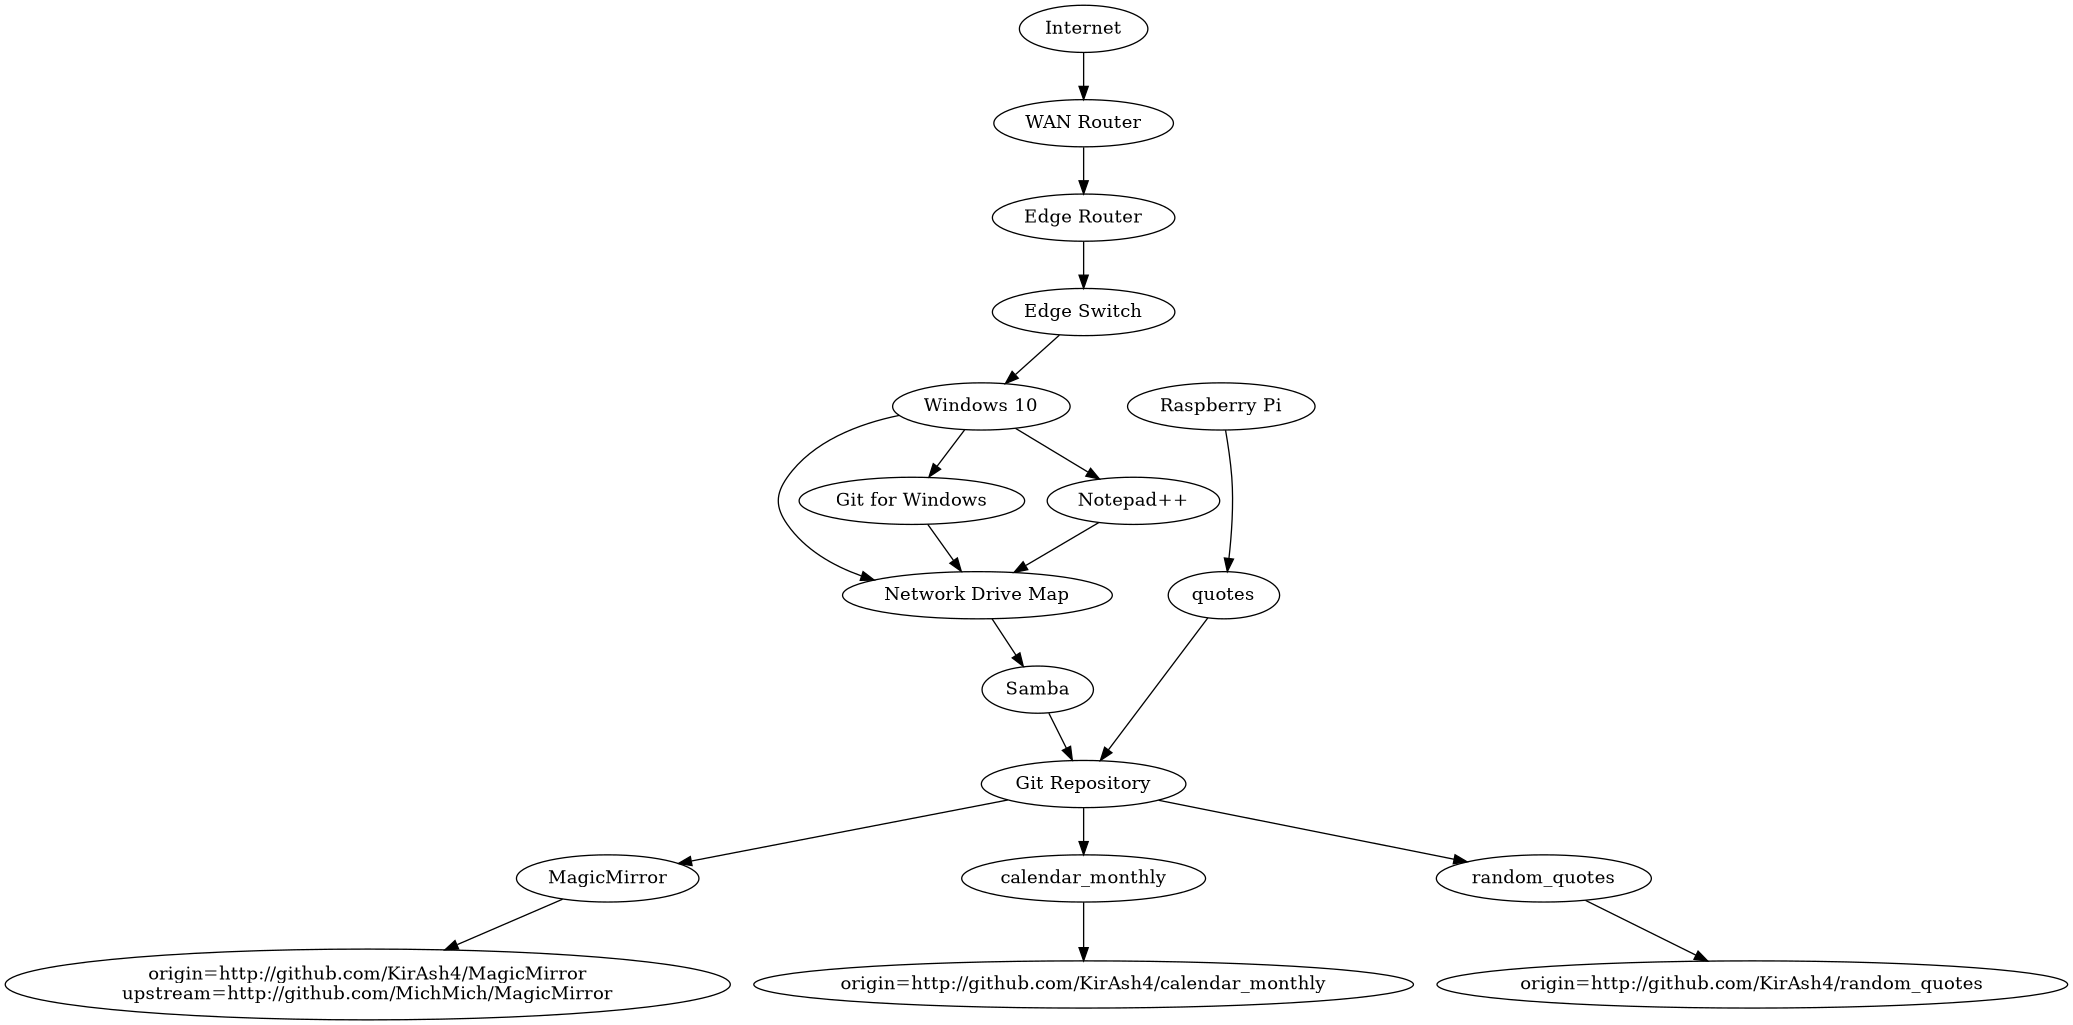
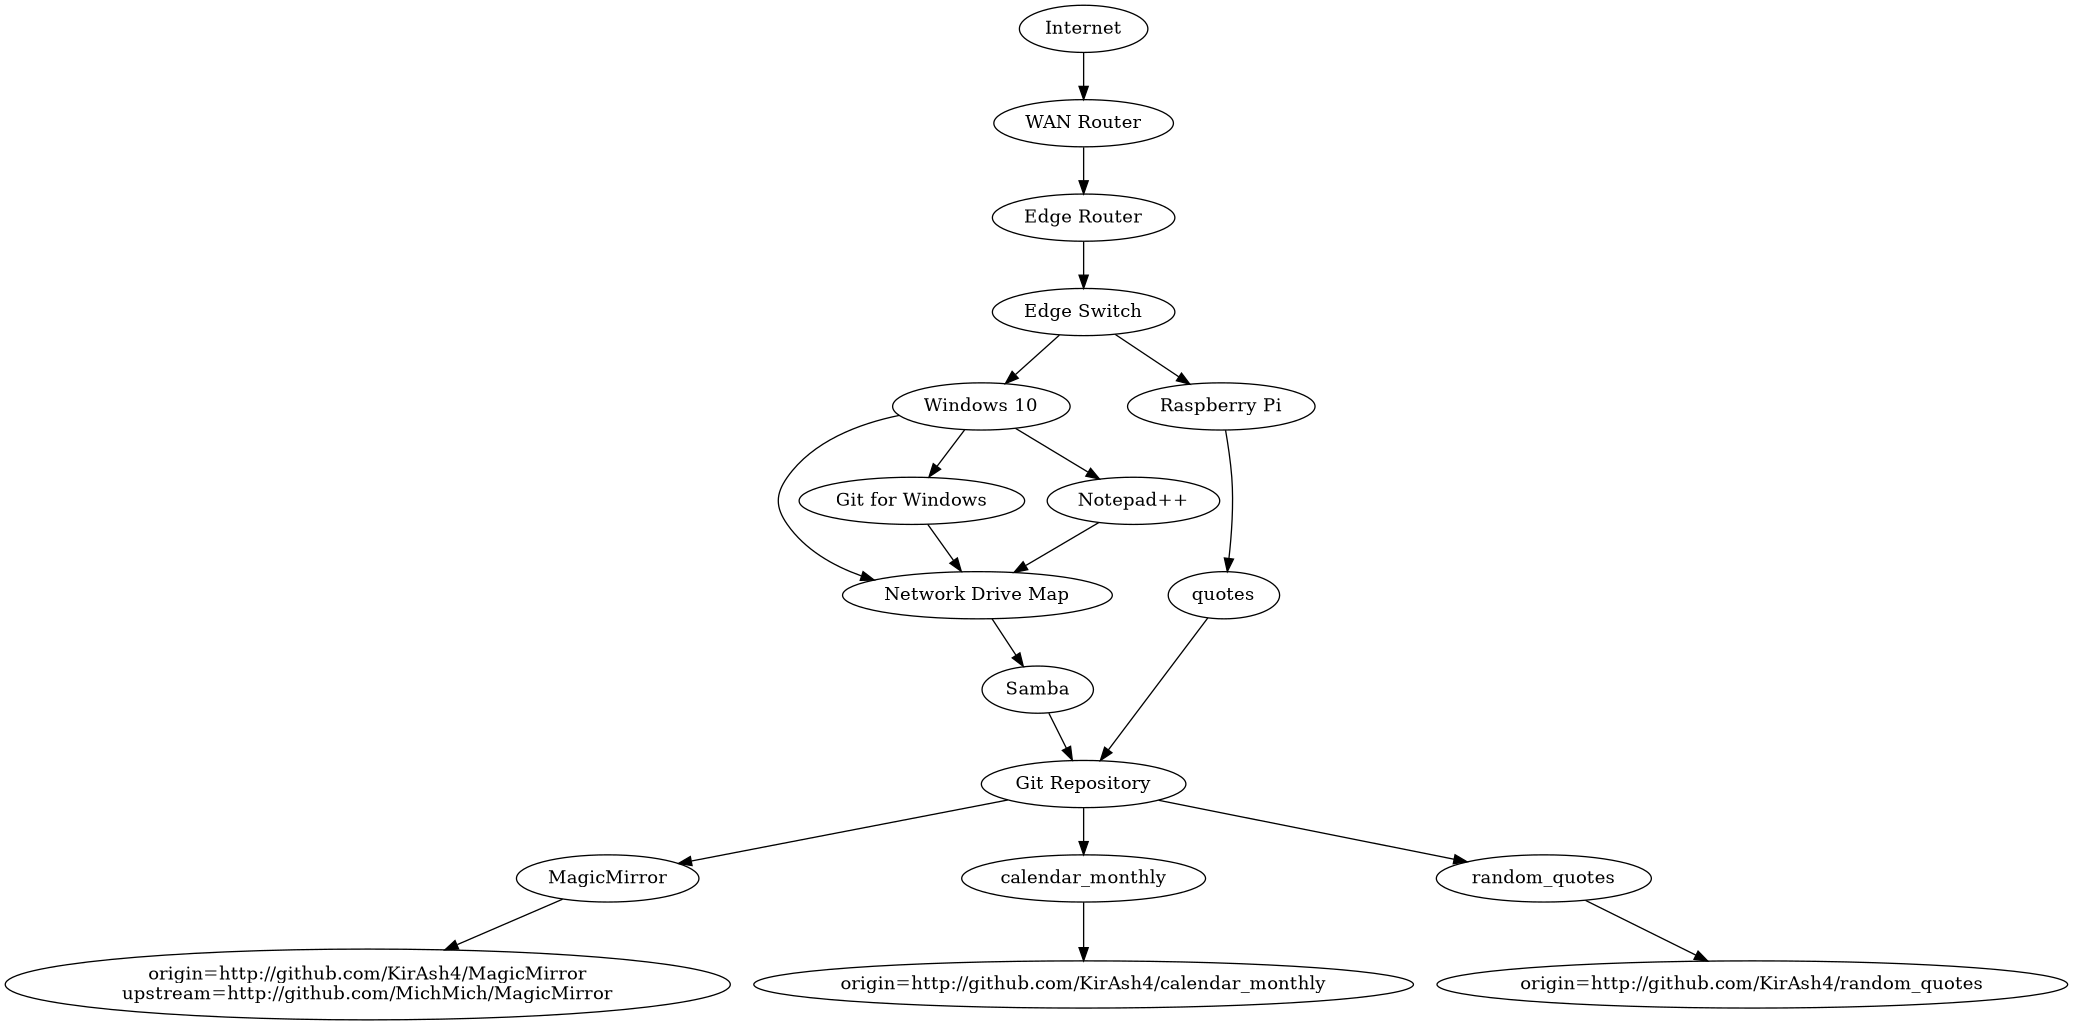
edge "Edge Switch" -> "Raspberry Pi": added
